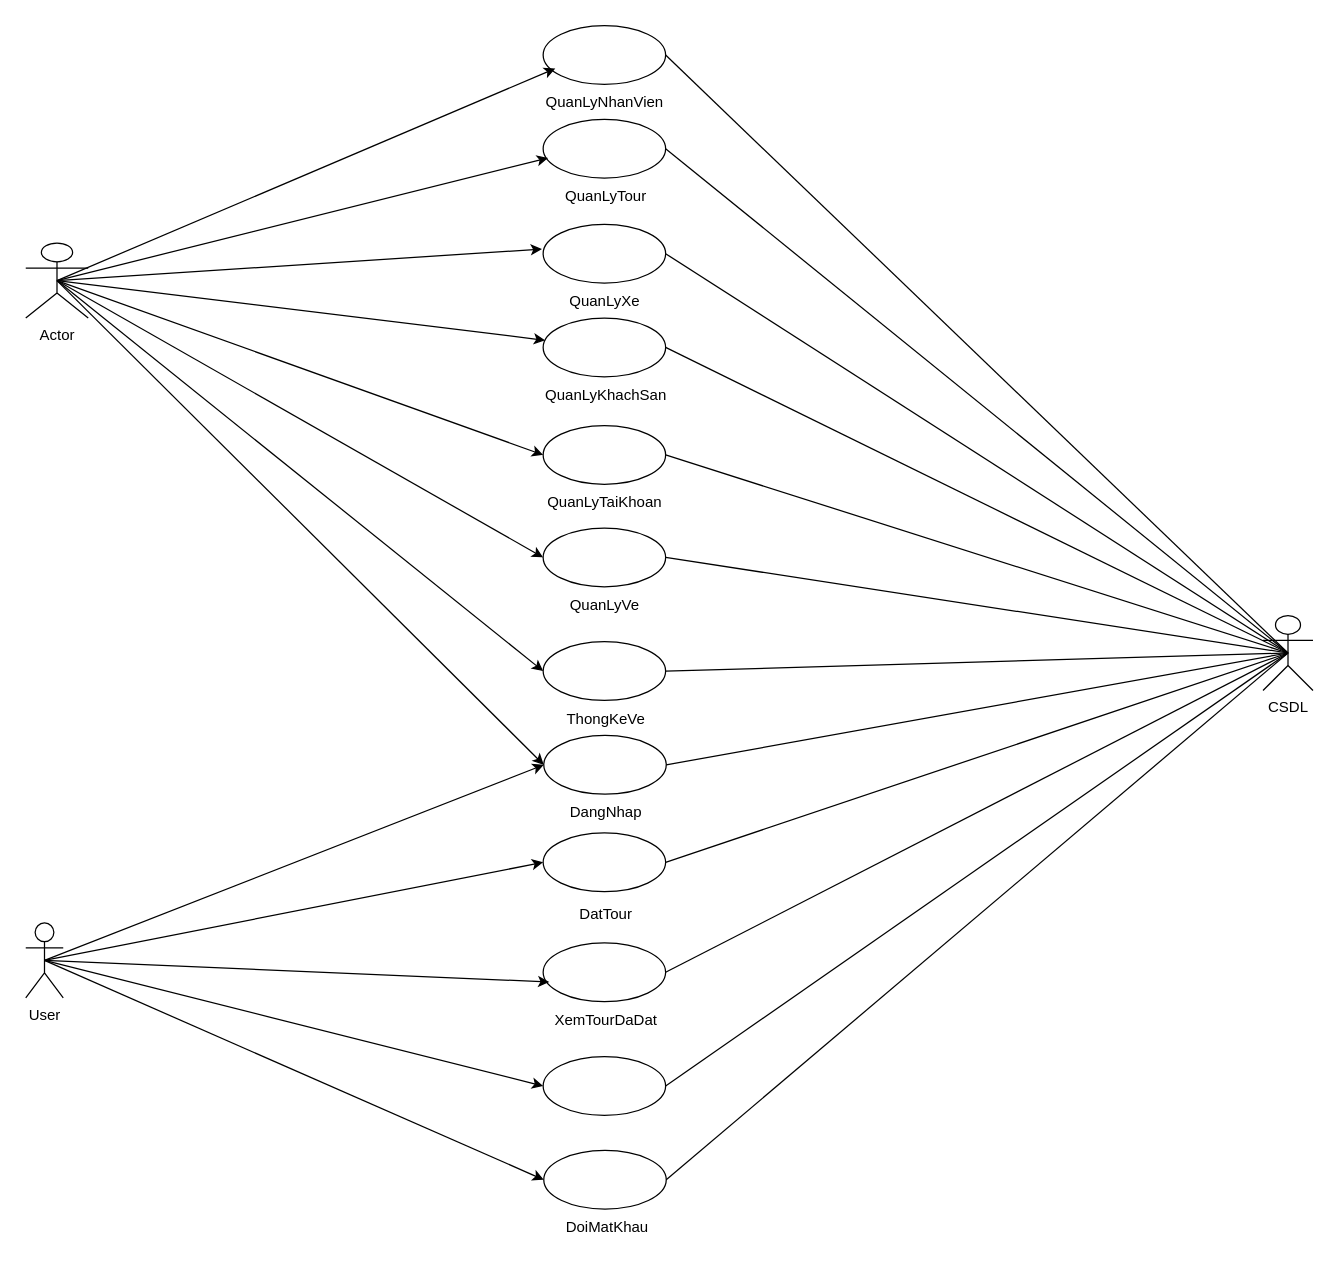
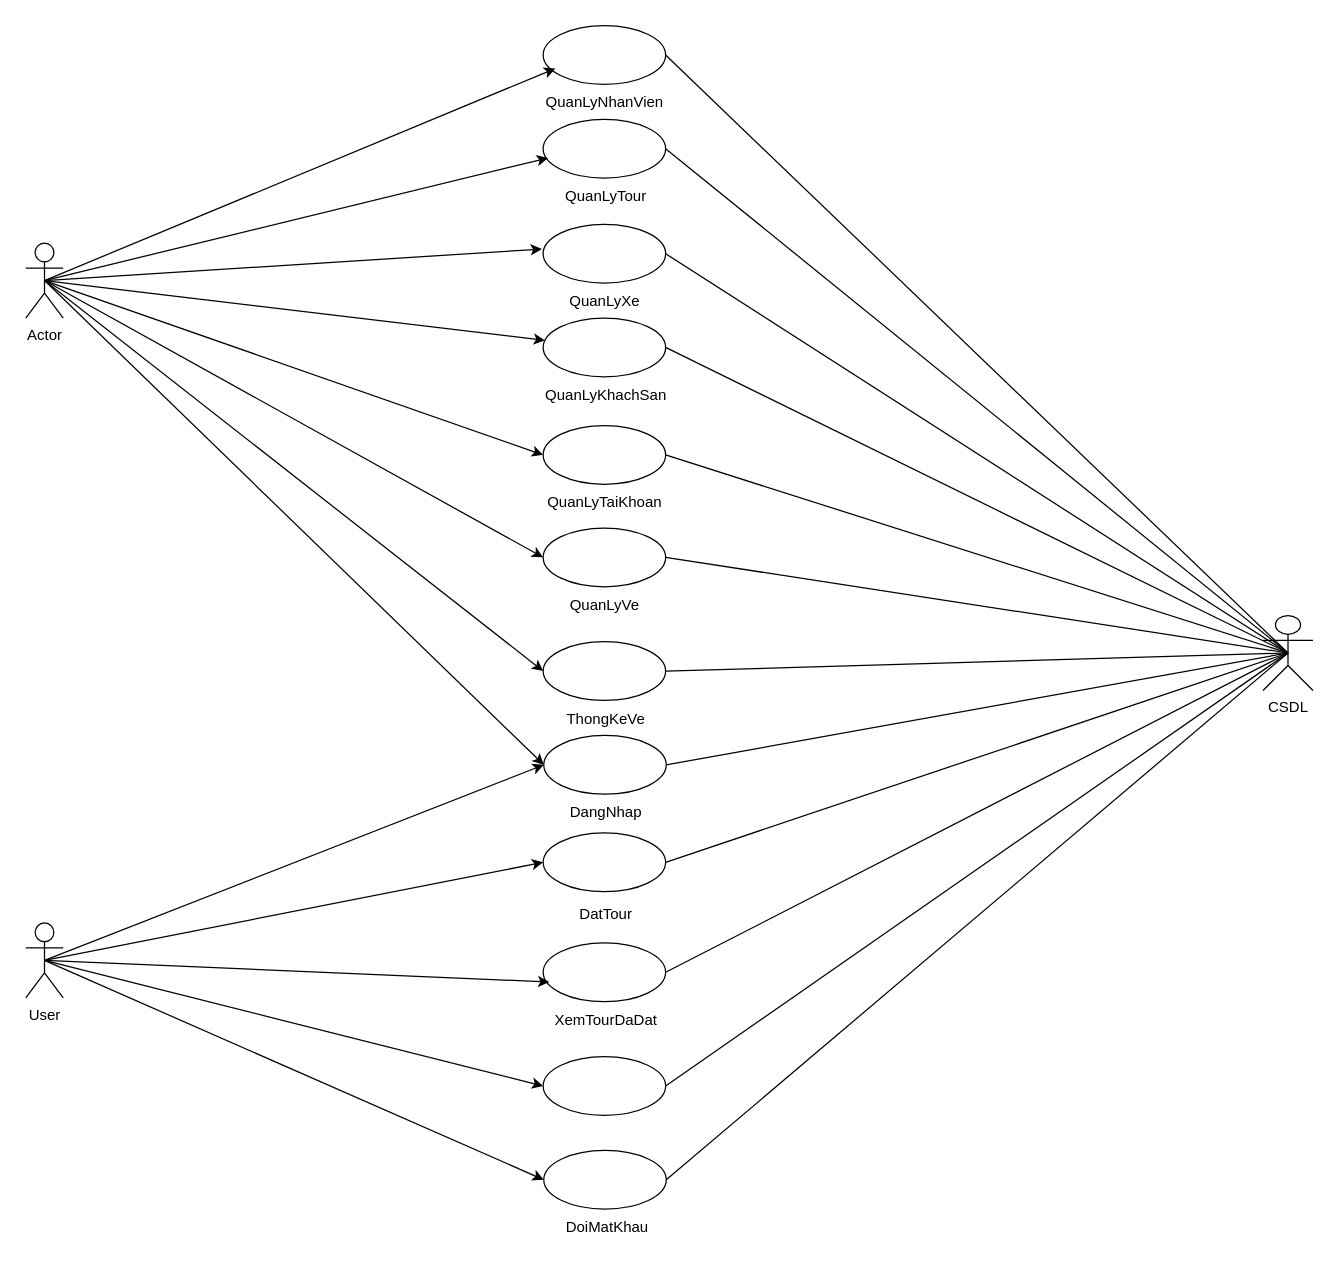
node "Actor": size 63x75 -> 38x75
